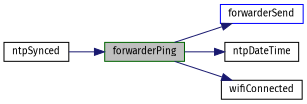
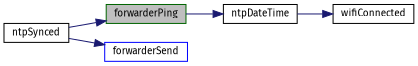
edge "forwarderPing" -> "forwarderSend": now "ntpSynced" -> "forwarderSend"
edge "forwarderPing" -> "wifiConnected": now "ntpDateTime" -> "wifiConnected"
